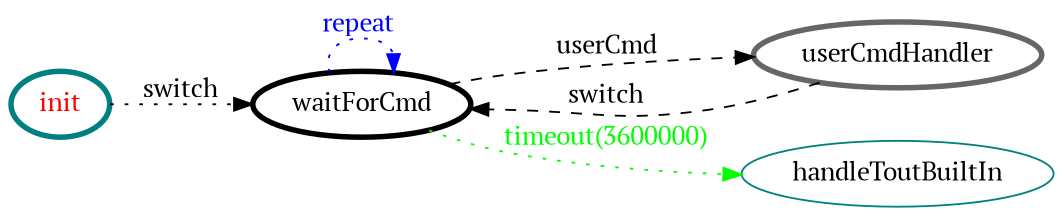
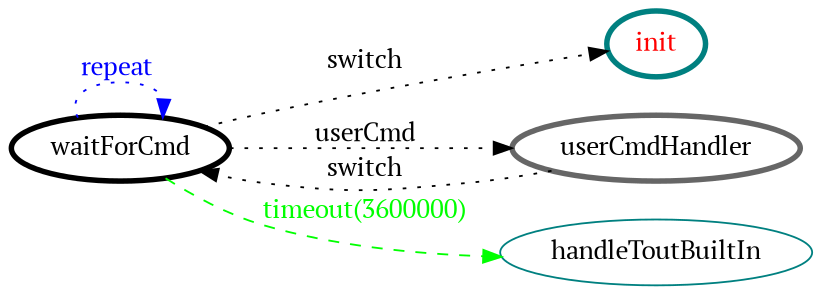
edge "waitForCmd" -> "userCmdHandler": style dashed -> dotted
edge "init" -> "waitForCmd": reversed
edge "userCmdHandler" -> "waitForCmd": style dashed -> dotted
edge "waitForCmd" -> "handleToutBuiltIn": style dotted -> dashed
